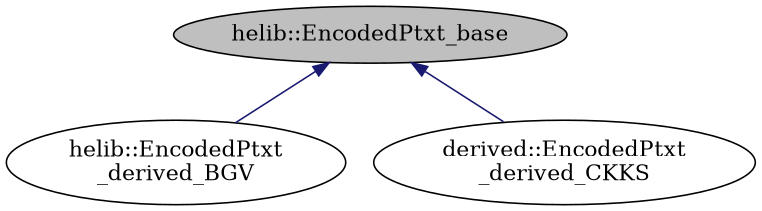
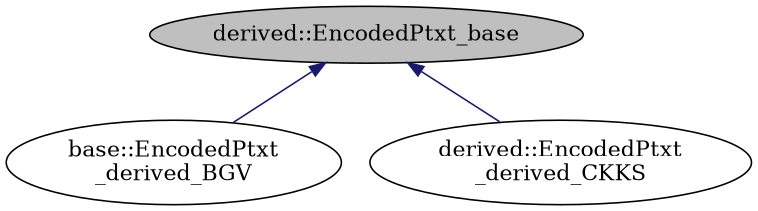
node "helib::EncodedPtxt_base": label "helib::EncodedPtxt_base" -> "derived::EncodedPtxt_base"
node "helib::EncodedPtxt _derived_BGV": label "helib::EncodedPtxt _derived_BGV" -> "base::EncodedPtxt _derived_BGV"
